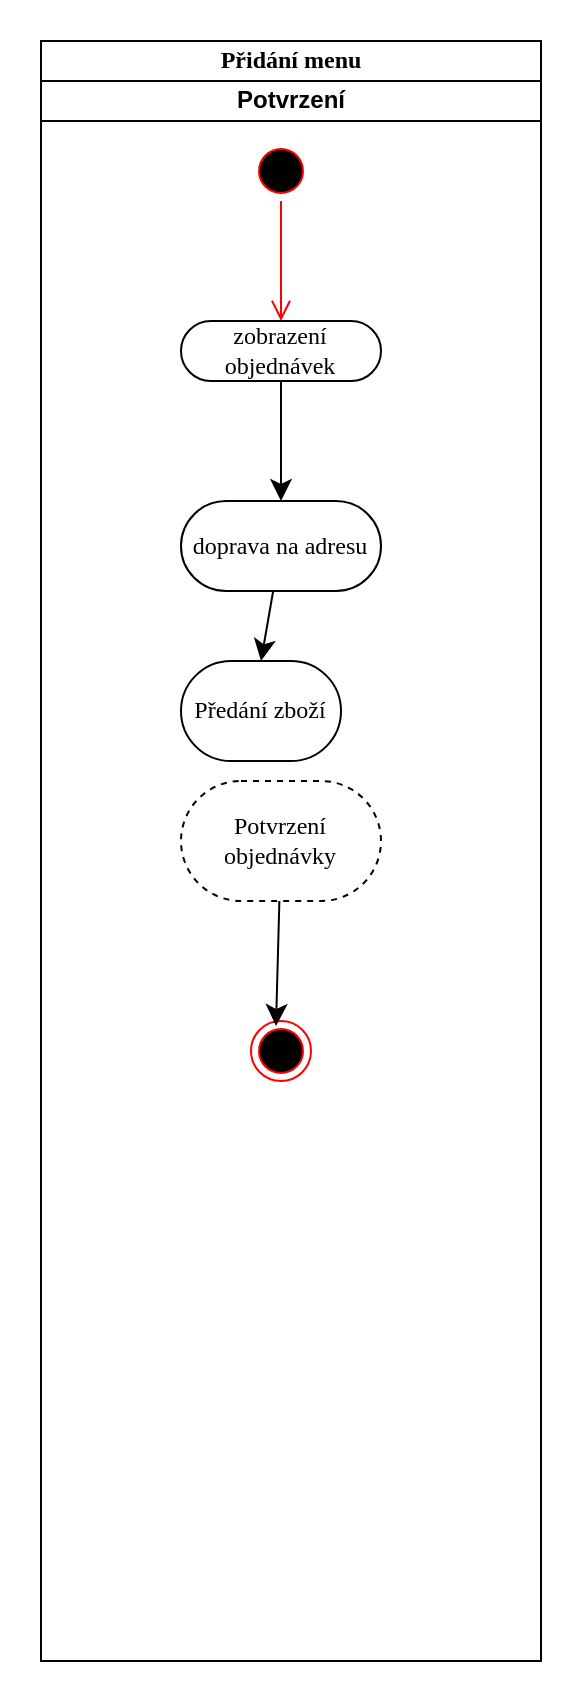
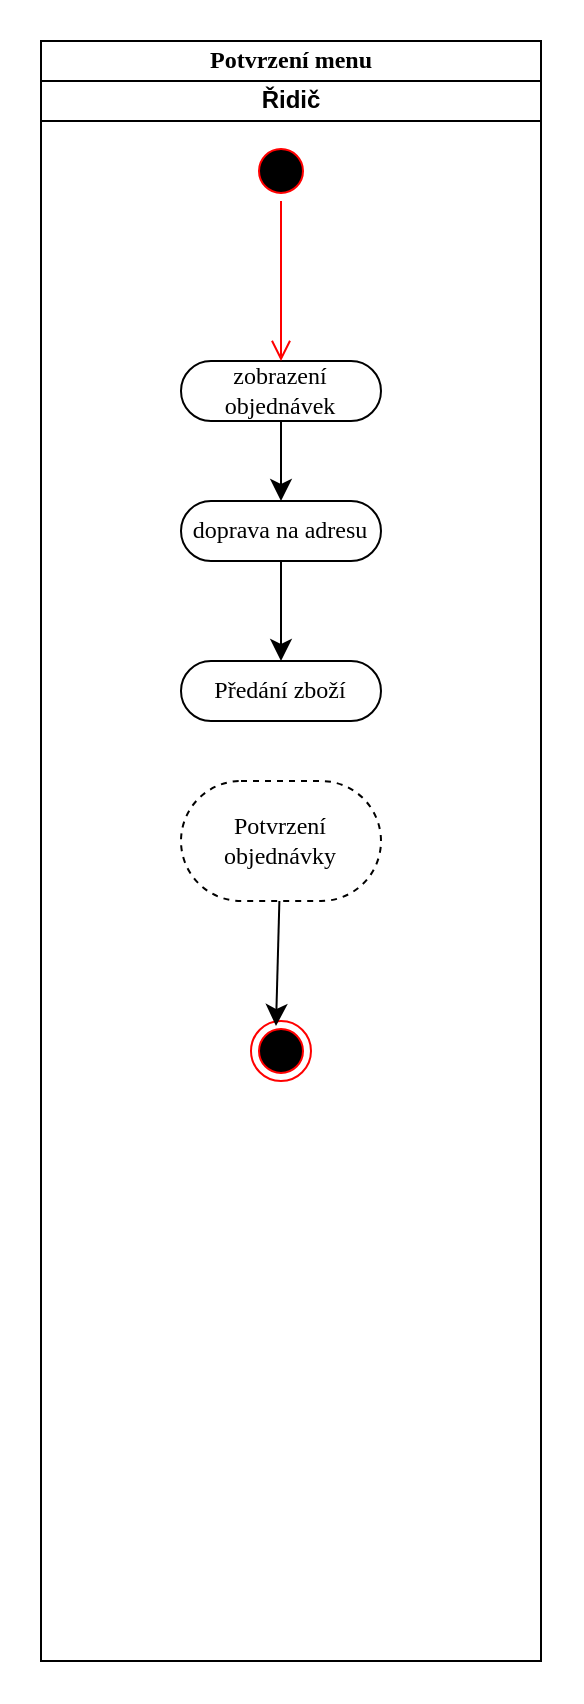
node "Přidání menu": label "Přidání menu" -> "Potvrzení menu"
node "Potvrzení": label "Potvrzení" -> "Řidič"
node "zobrazení objednávek": moved (281, 351) -> (281, 391)
node "doprava na adresu": size 200x90 -> 200x60
node "Předání zboží": size 160x100 -> 200x60
